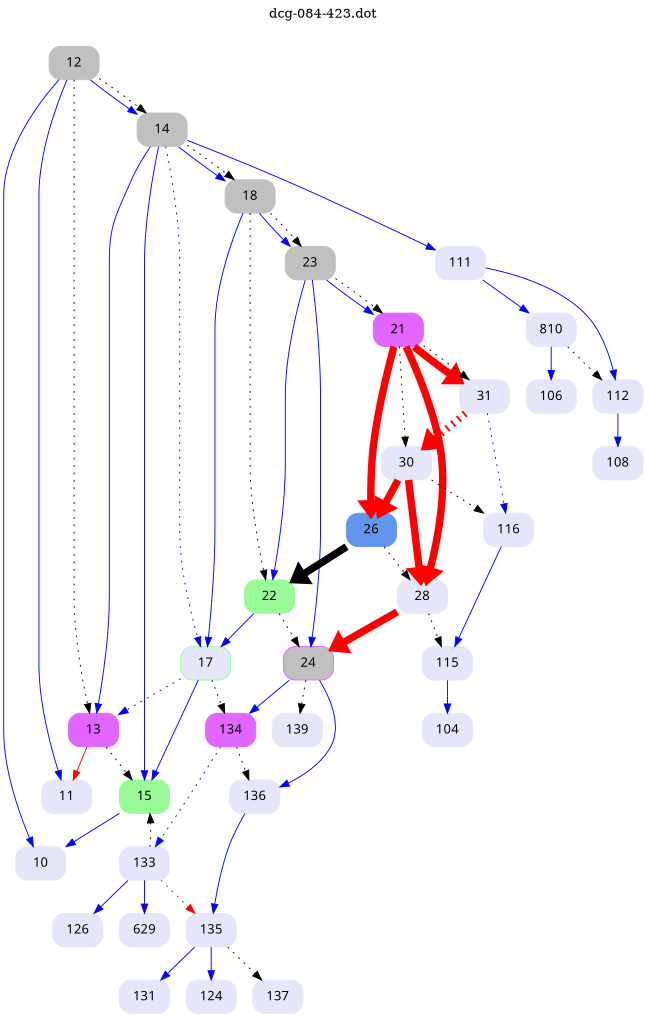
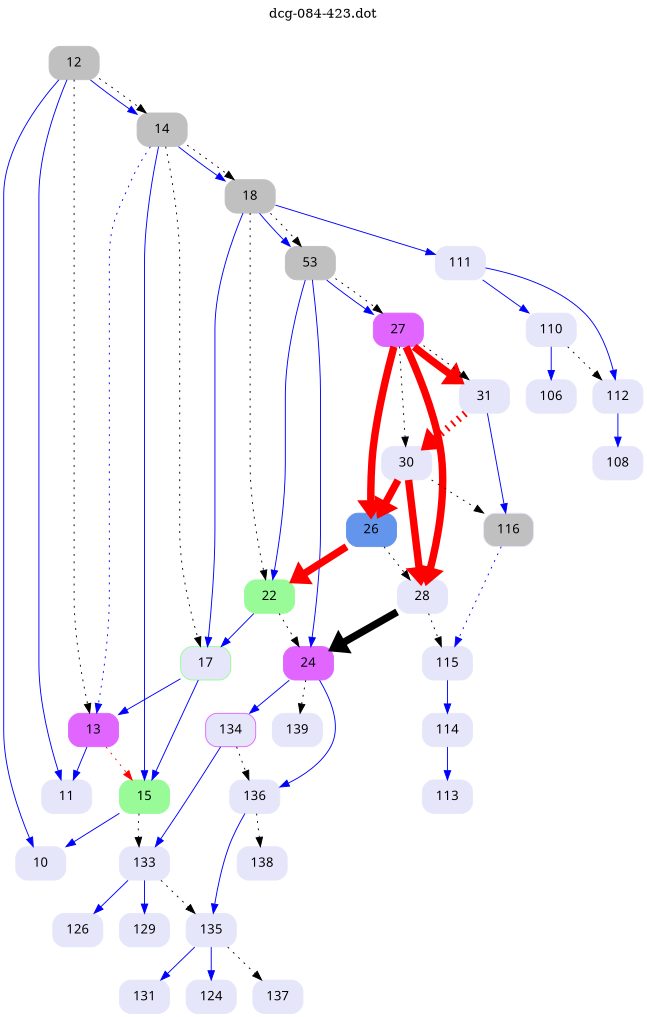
edge "14" -> "111": now "18" -> "111"
node "23": label "23" -> "53"
node "21": label "21" -> "27"
node "810": label "810" -> "110"
edge "14" -> "17": color blue -> black
edge "14" -> "13": style solid -> dotted
edge "31" -> "116": style dotted -> solid
node "116": fillcolor lavender -> grey
edge "26" -> "22": color black -> red
edge "116" -> "115": style solid -> dotted
edge "28" -> "24": color red -> black
node "24": fillcolor grey -> mediumorchid1
edge "17" -> "134": removed
edge "17" -> "13": style dotted -> solid
node "134": fillcolor mediumorchid1 -> lavender
node "104": label "104" -> "114"
edge "13" -> "11": color red -> blue
edge "13" -> "15": color black -> red
edge "134" -> "133": style dotted -> solid
node "113": added
edge "133" -> "15": reversed
node "138": added
edge "133" -> "135": color red -> black
node "629": label "629" -> "129"
